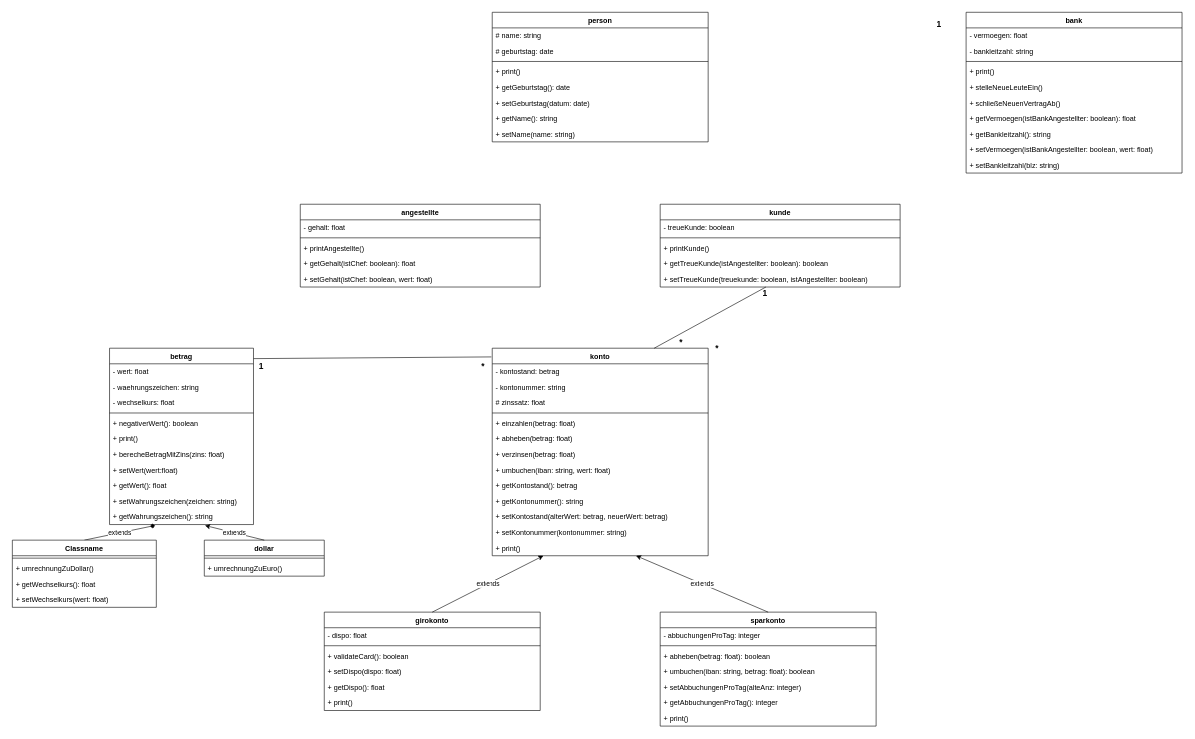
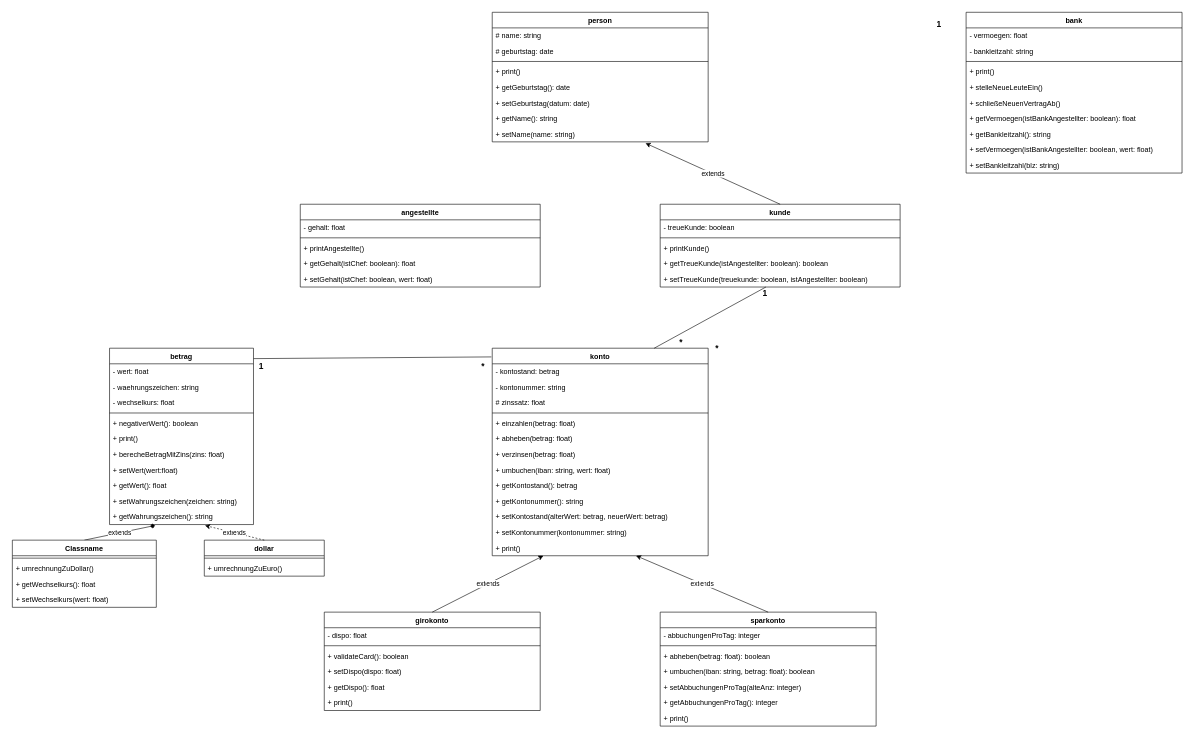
edge "kunde" -> "+ setName(name: string)": added, label "extends"
edge "dollar" -> "+ getWahrungszeichen(): string": style solid -> dashed
